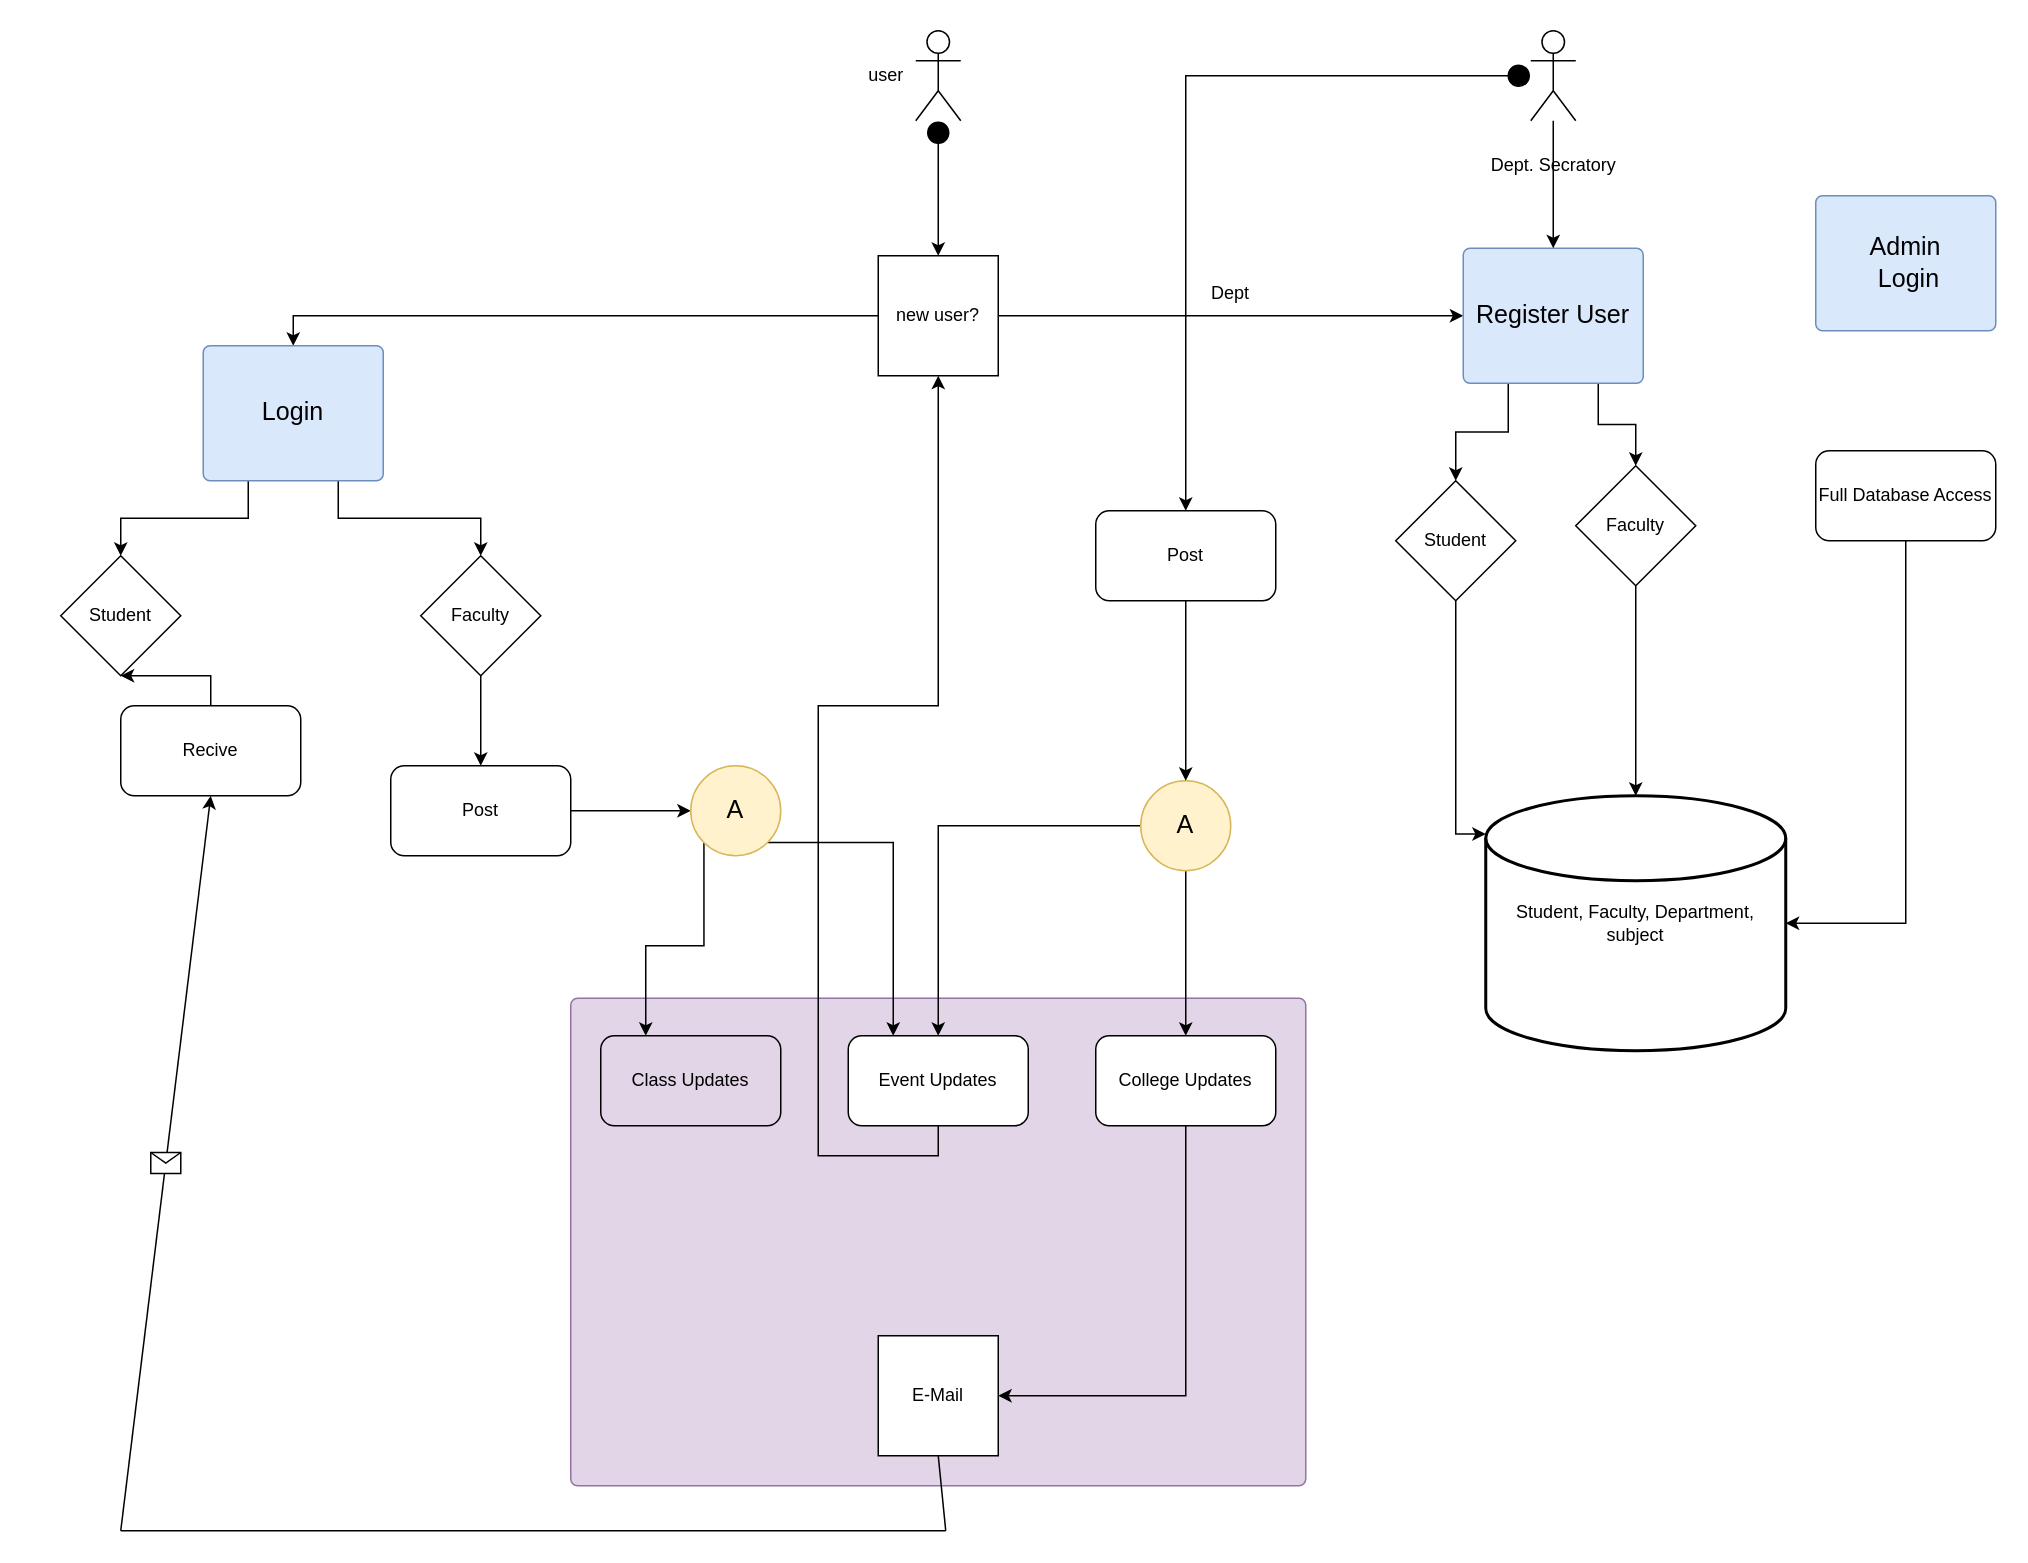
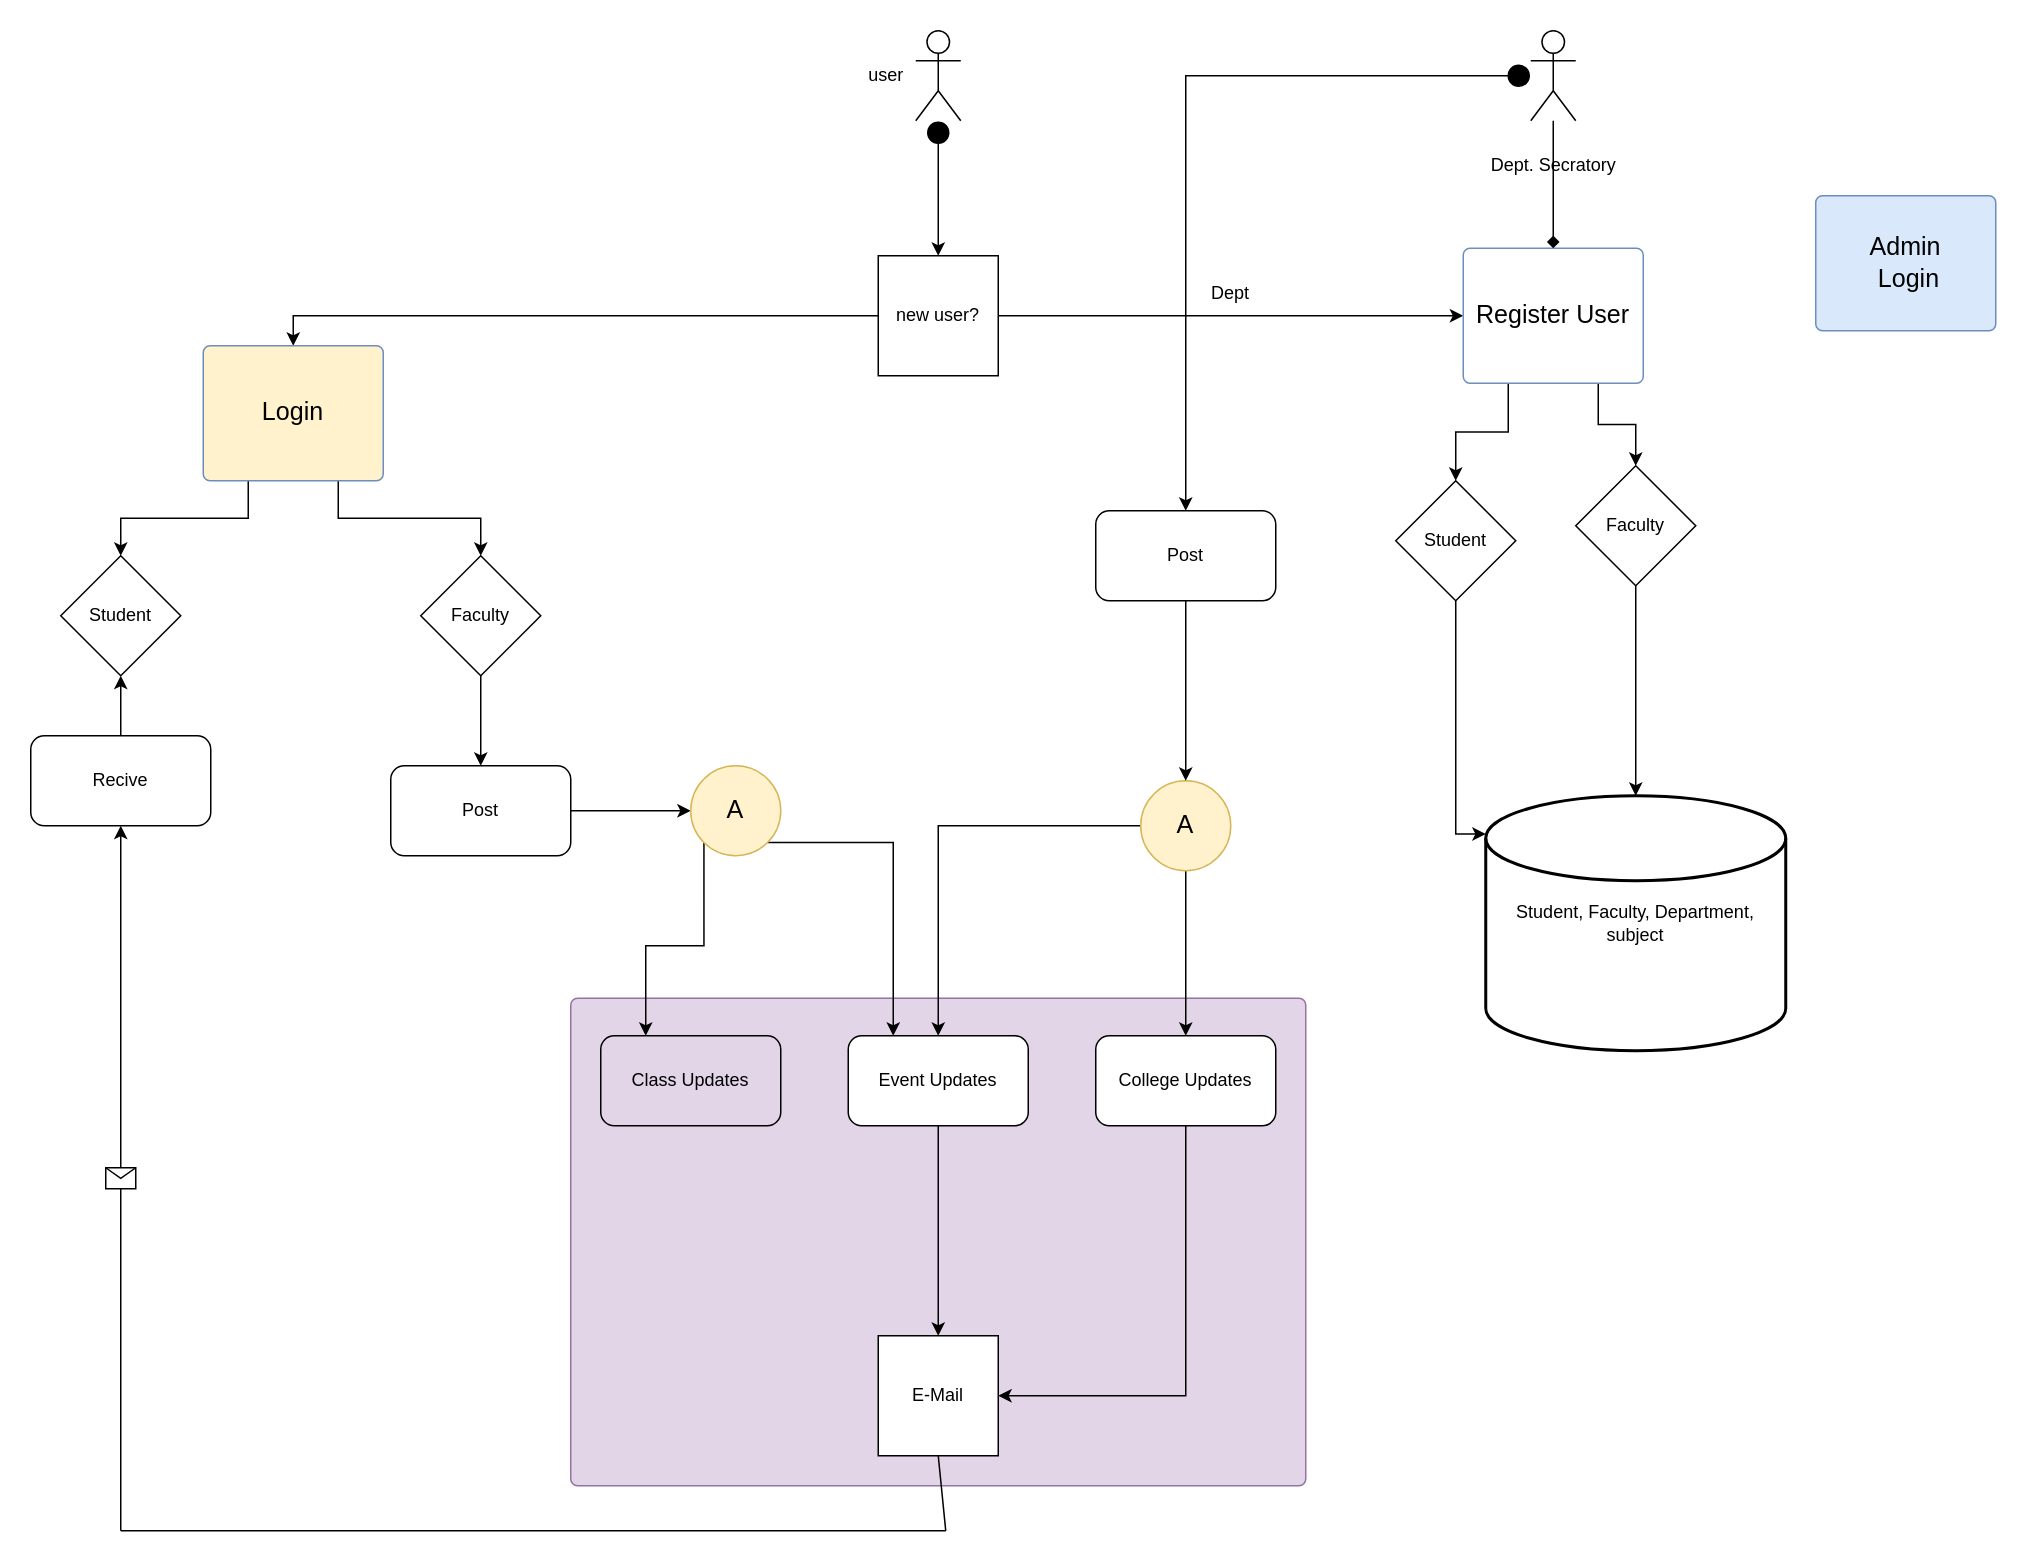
edge "Dept. Secratory" -> "Register User": arrowhead classic -> diamond
node "Register User": fillcolor #dae8fc -> #ffffff
node "Login": fillcolor #dae8fc -> #fff2cc
node "Full Database Access": removed
node "Recive": moved (211, 751) -> (121, 781)
edge "Event Updates" -> "new user?": now "Event Updates" -> "E-Mail"
edge "Full Database Access" -> "Student, Faculty, Department, subject": removed
